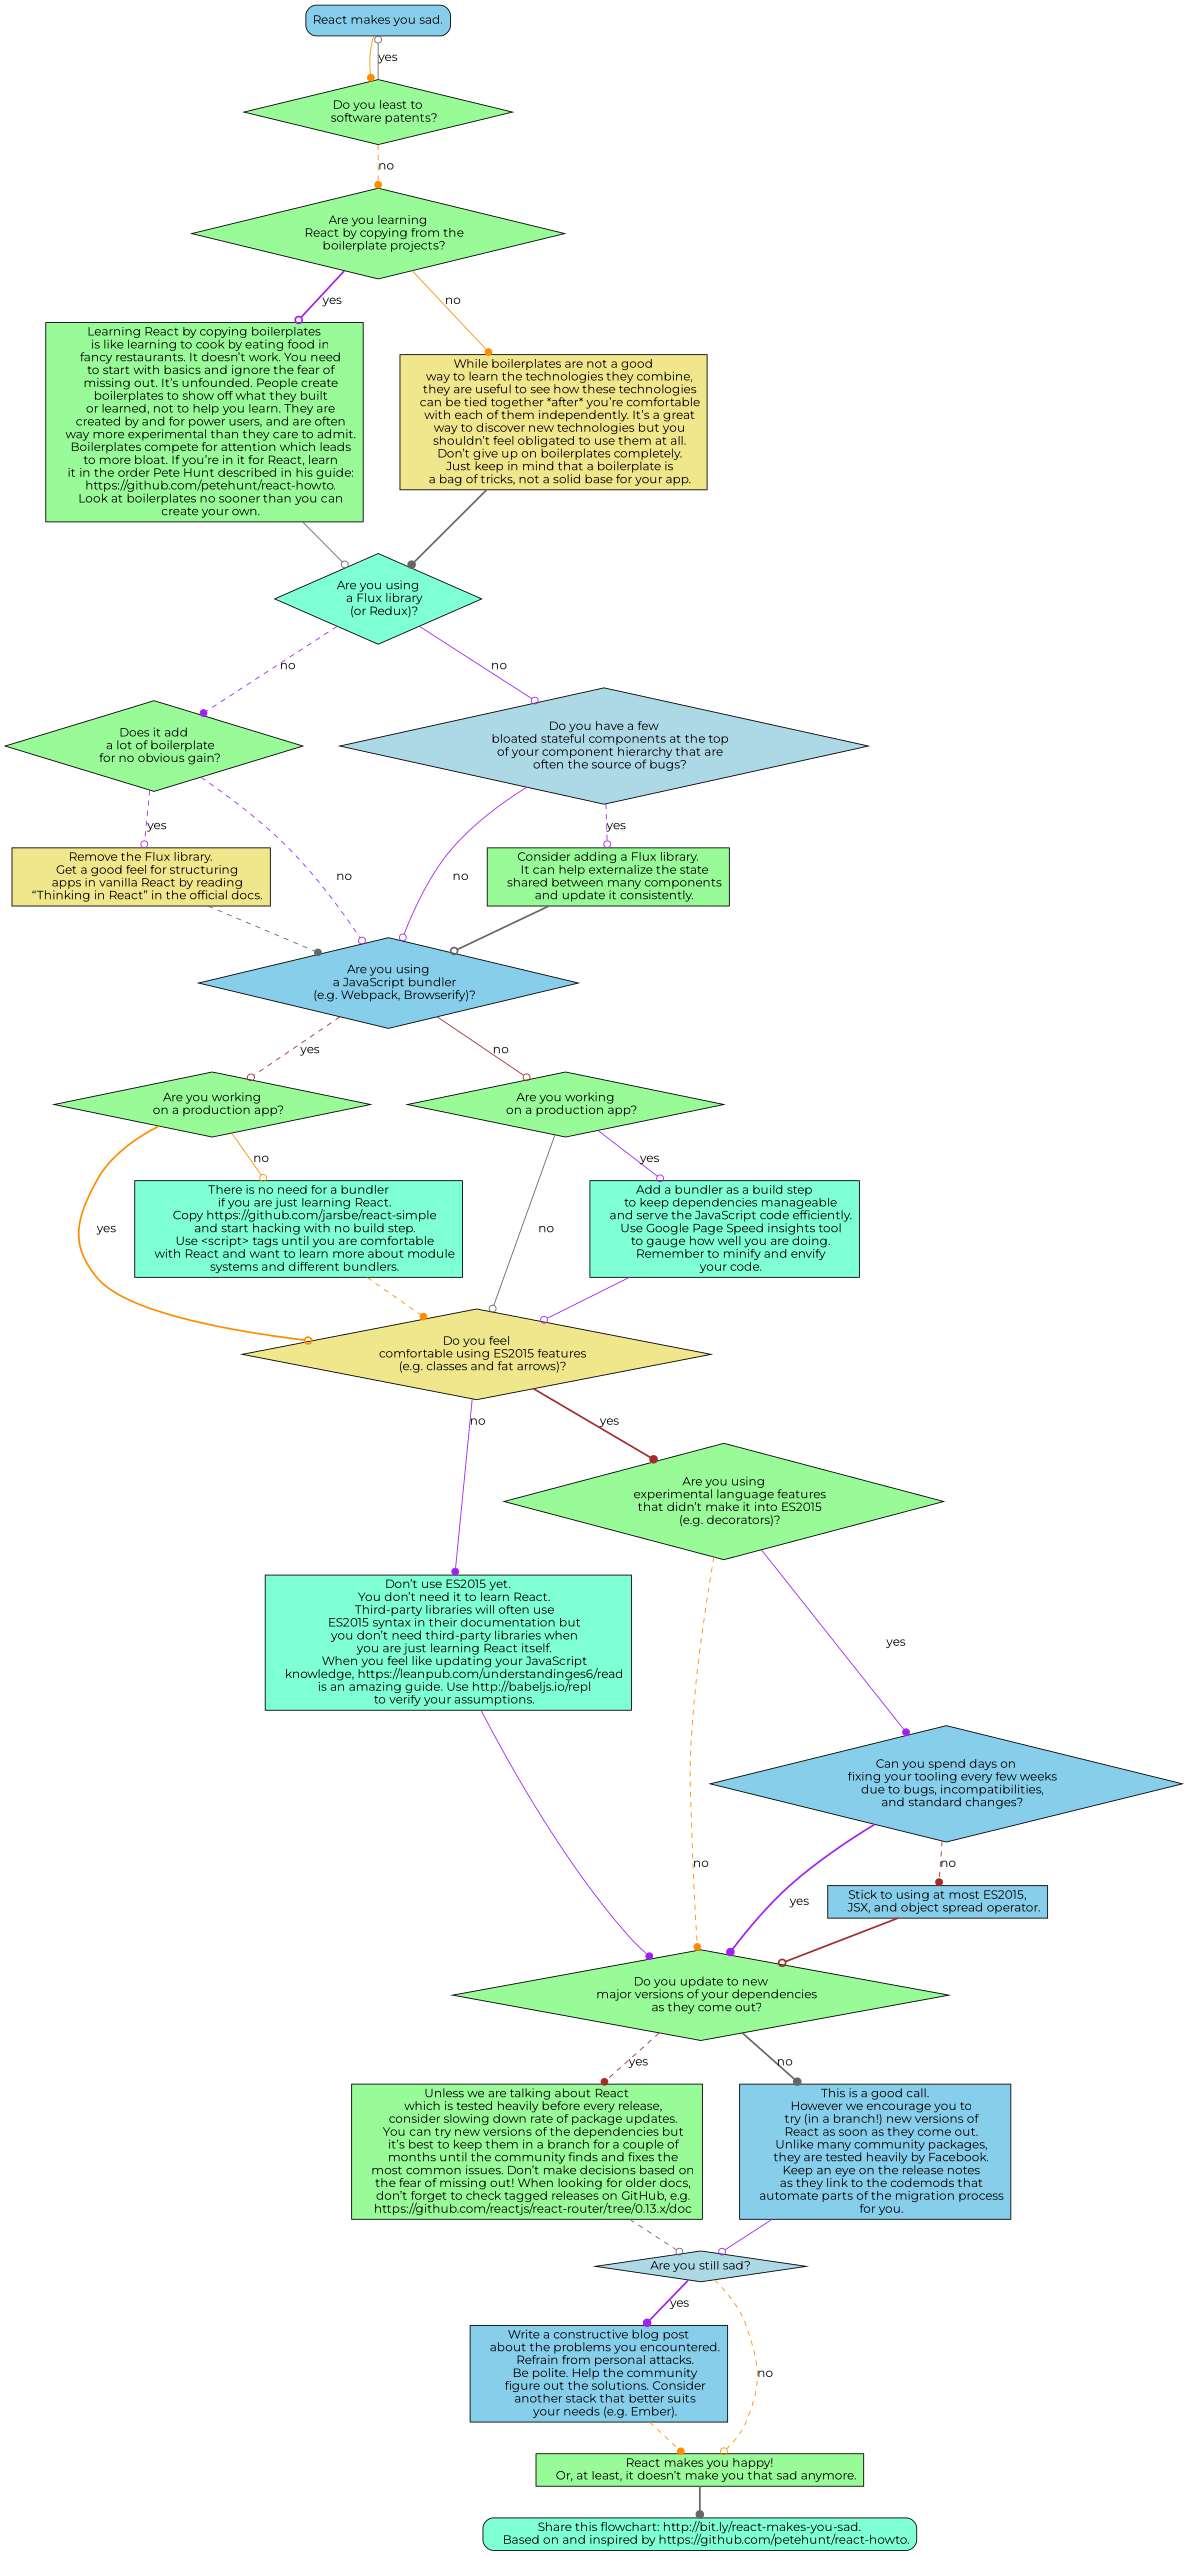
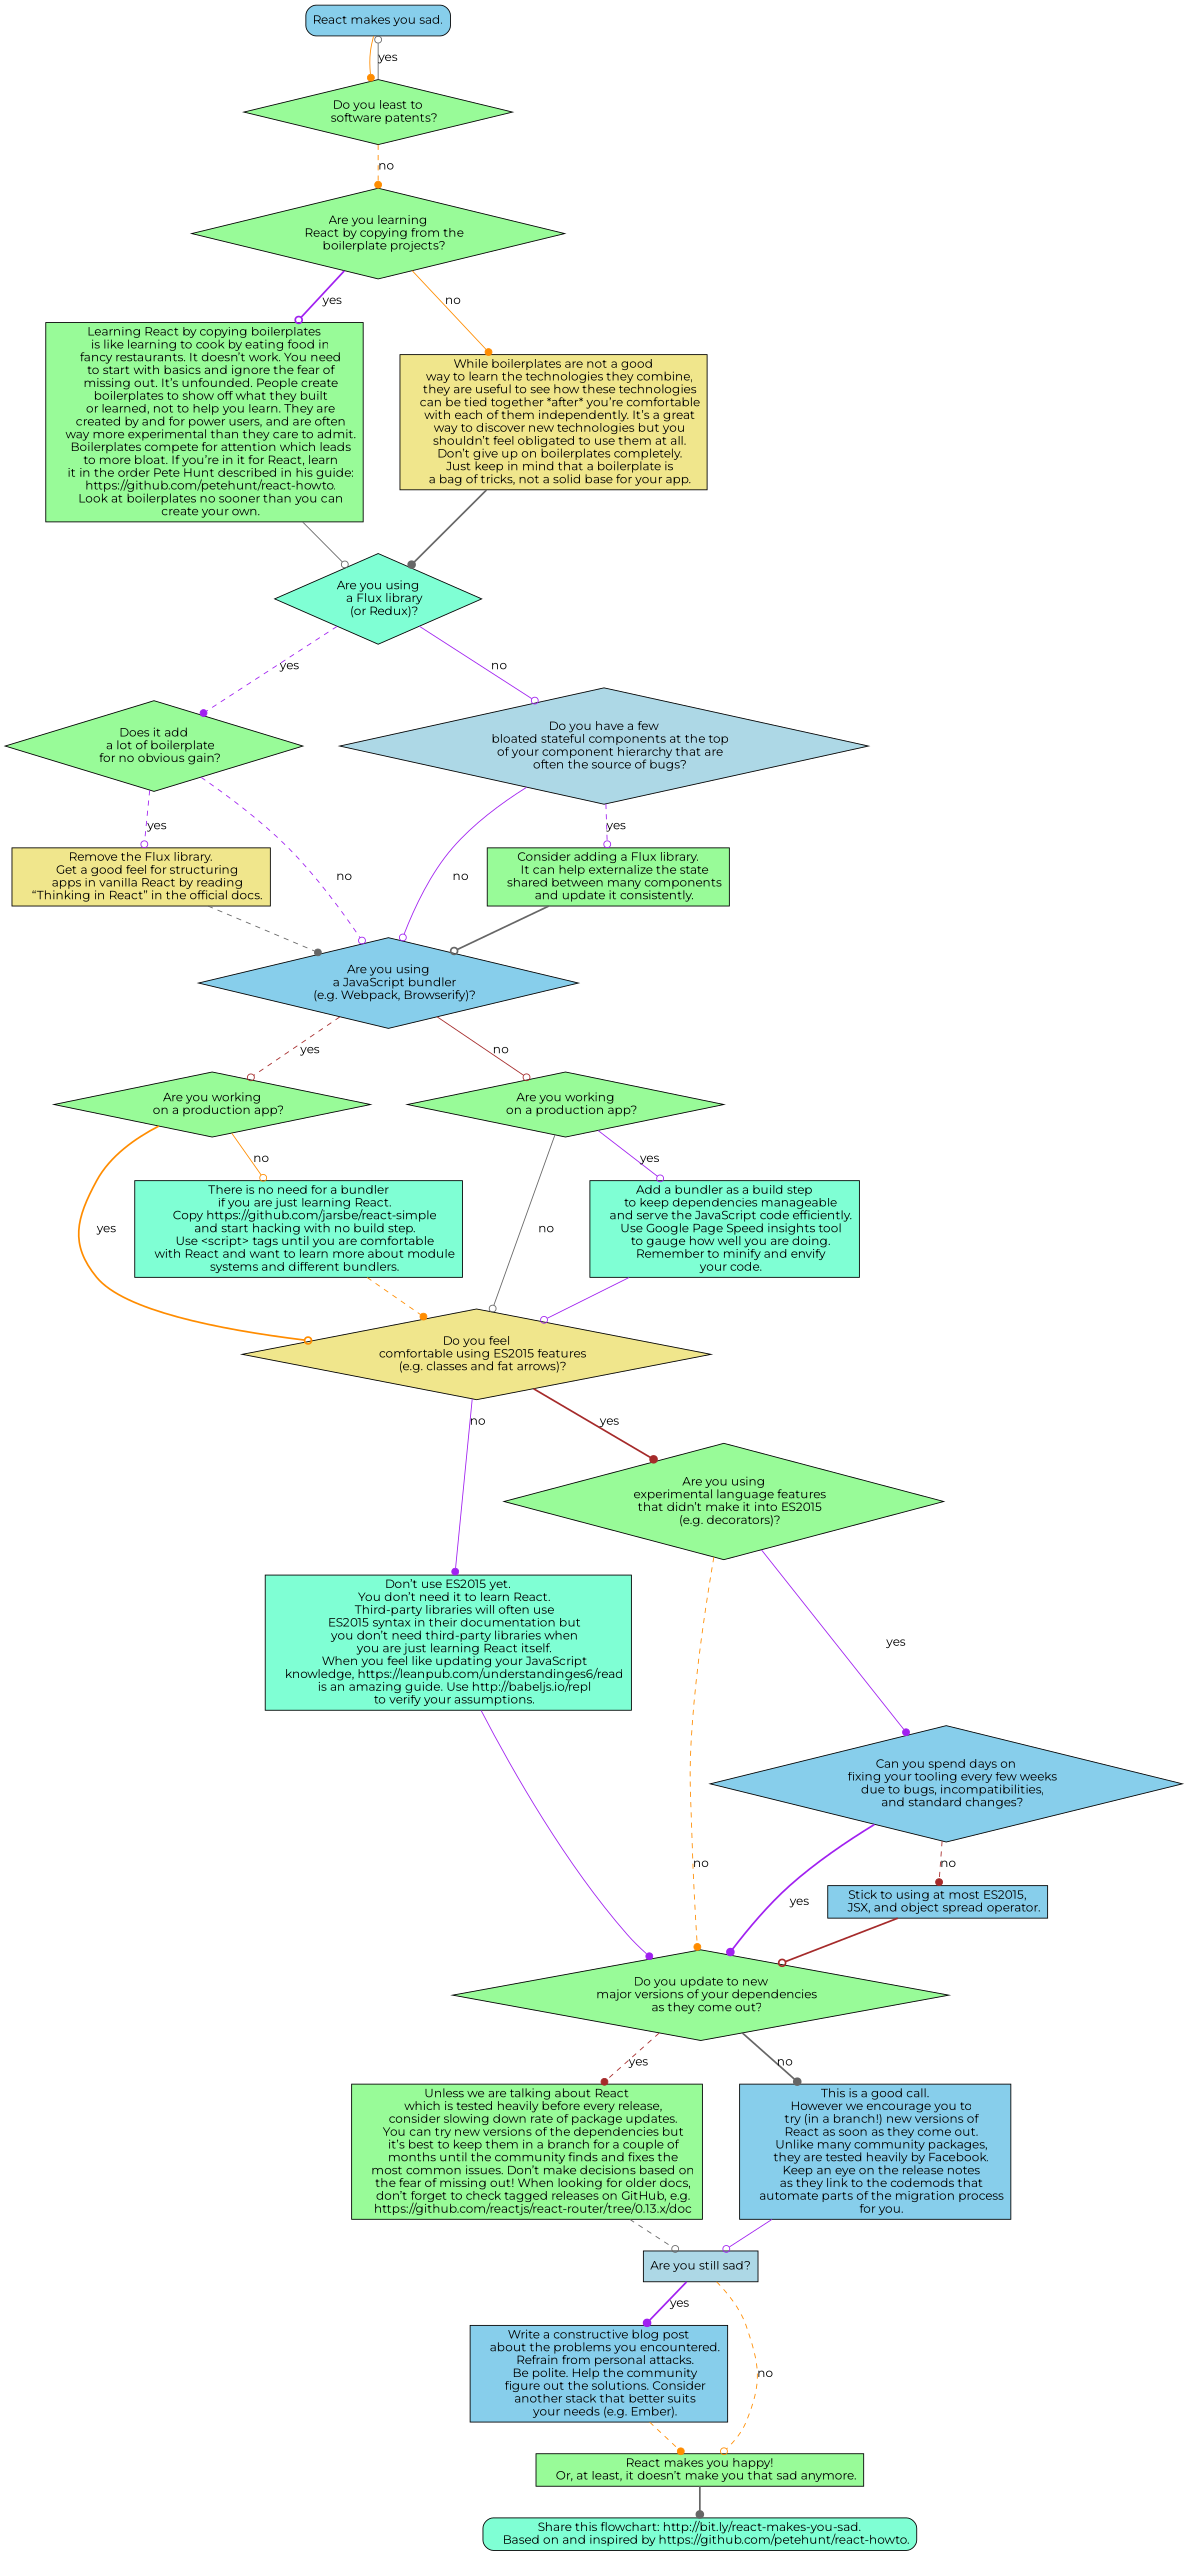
edge "Are you using a Flux library (or Redux)?" -> "Does it add a lot of boilerplate for no obvious gain?": label "no" -> "yes"
node "Are you still sad?": shape diamond -> box
